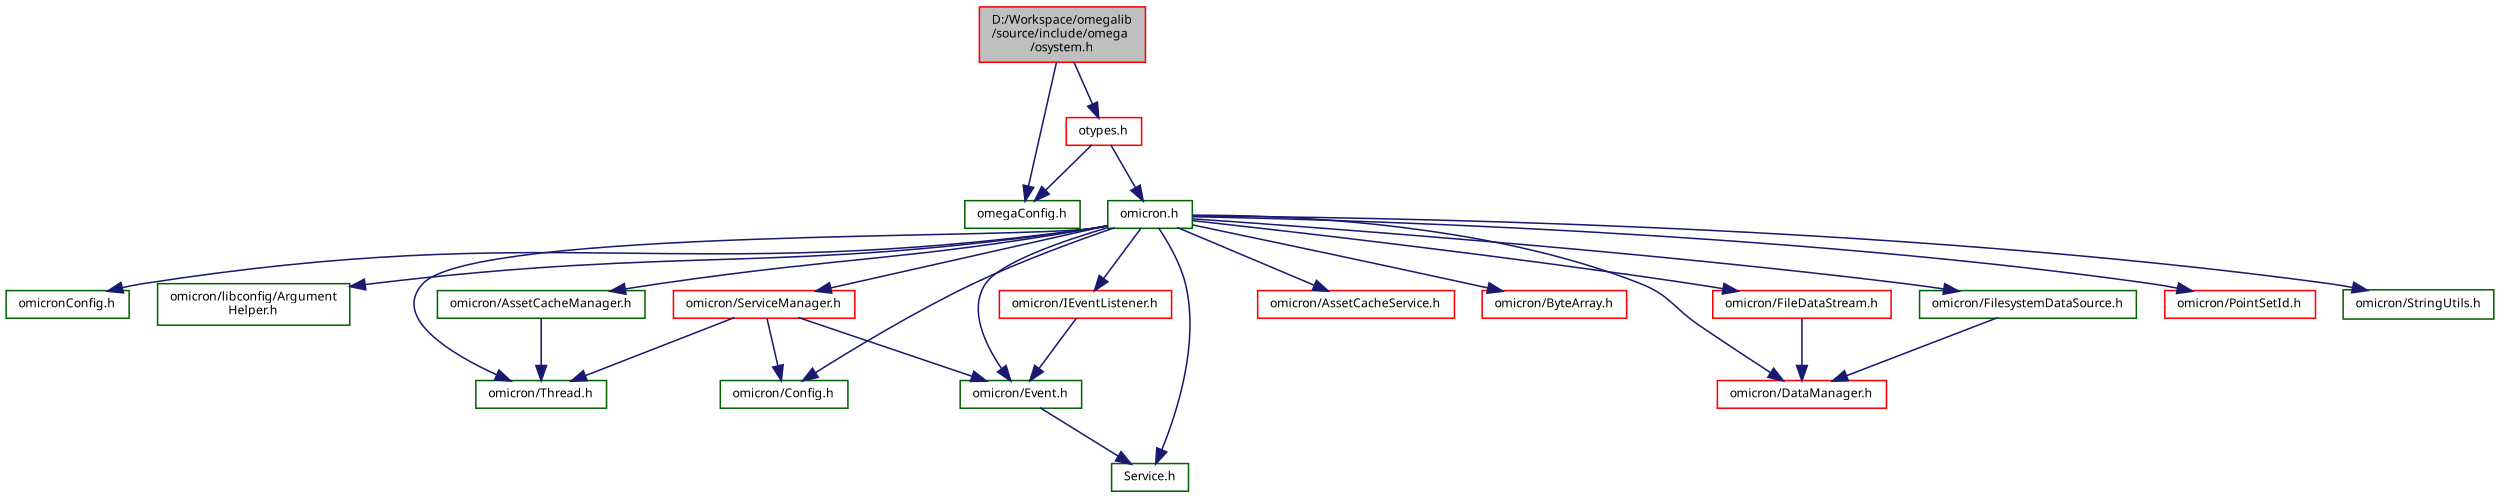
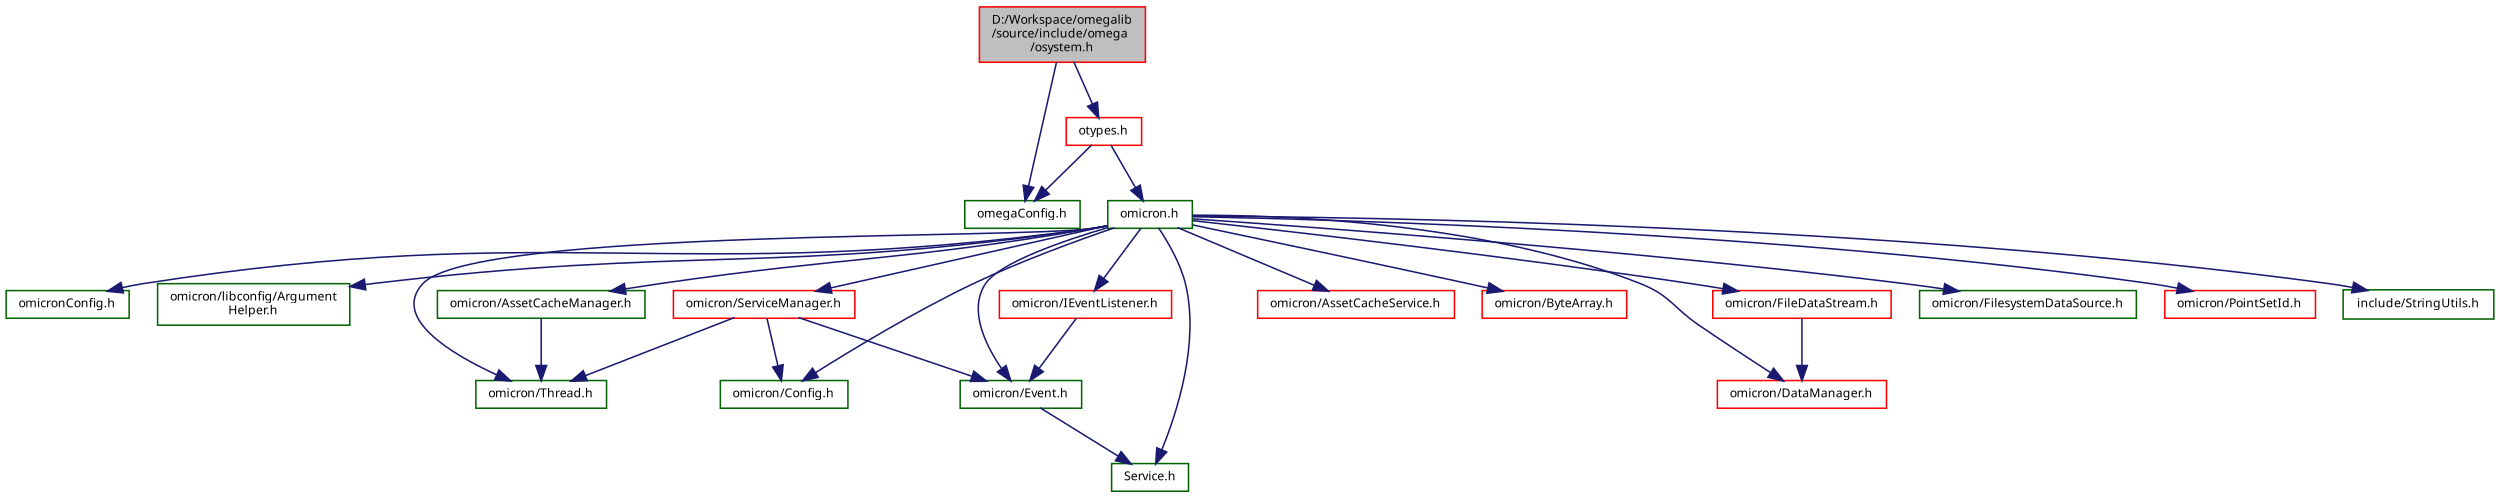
node "omicron/StringUtils.h": label "omicron/StringUtils.h" -> "include/StringUtils.h"
edge "omicron/FilesystemDataSource.h" -> "omicron/DataManager.h": removed
